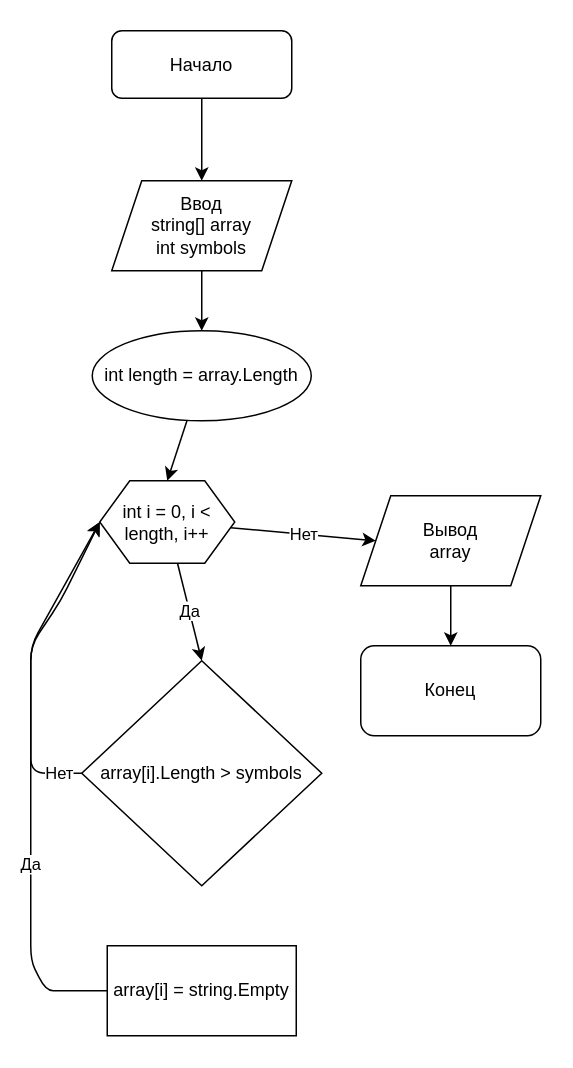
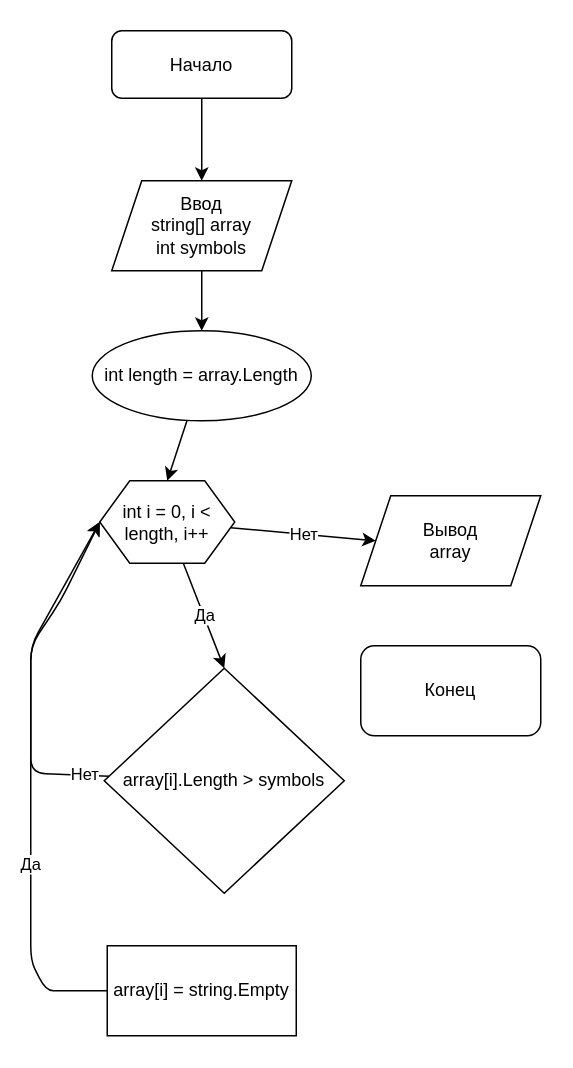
edge "Вывод array" -> "Конец": removed
node "array[i].Length > symbols": moved (202, 773) -> (224, 781)
